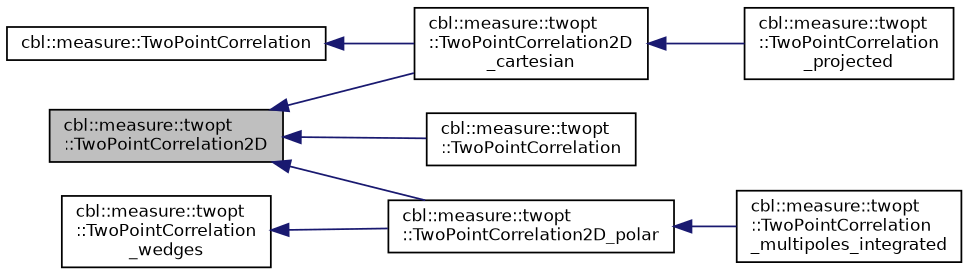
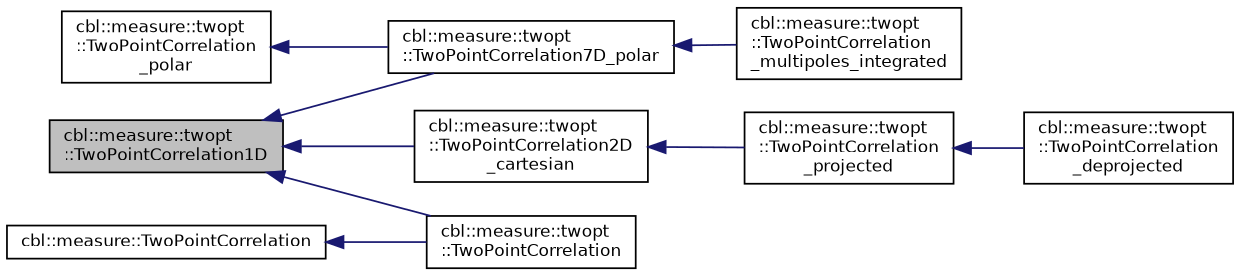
edge "cbl::measure::twopt ::TwoPointCorrelation2D _cartesian" -> "cbl::measure::TwoPointCorrelation": now "cbl::measure::twopt ::TwoPointCorrelation" -> "cbl::measure::TwoPointCorrelation"
node "cbl::measure::twopt ::TwoPointCorrelation2D": label "cbl::measure::twopt ::TwoPointCorrelation2D" -> "cbl::measure::twopt ::TwoPointCorrelation1D"
node "cbl::measure::twopt ::TwoPointCorrelation _deprojected": added
node "cbl::measure::twopt ::TwoPointCorrelation2D_polar": label "cbl::measure::twopt ::TwoPointCorrelation2D_polar" -> "cbl::measure::twopt ::TwoPointCorrelation7D_polar"
node "cbl::measure::twopt ::TwoPointCorrelation _wedges": label "cbl::measure::twopt ::TwoPointCorrelation _wedges" -> "cbl::measure::twopt ::TwoPointCorrelation _polar"
